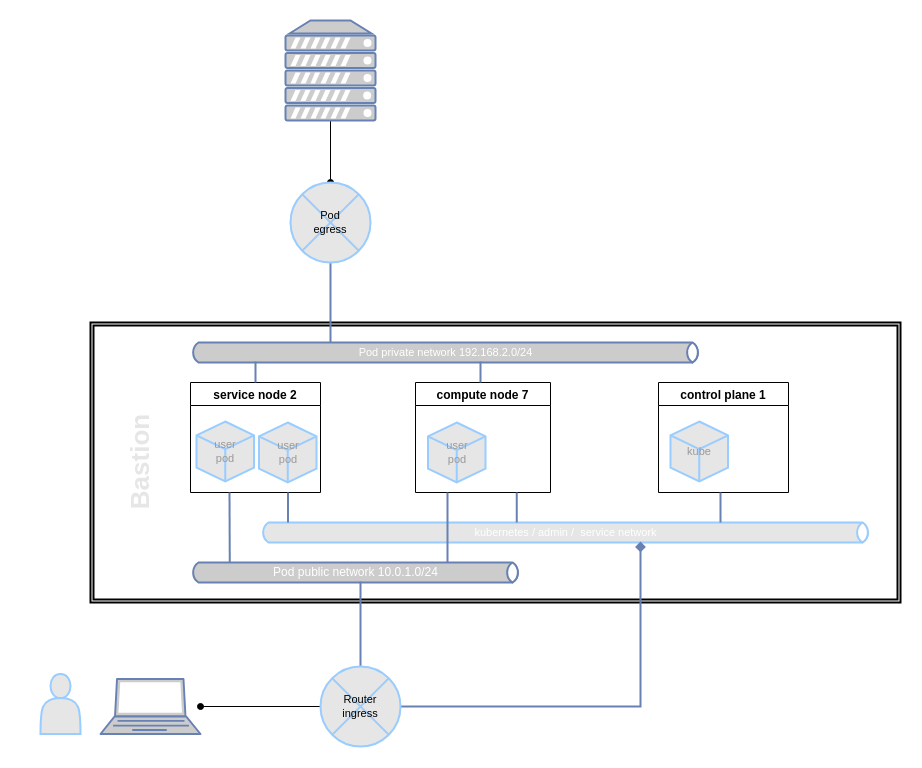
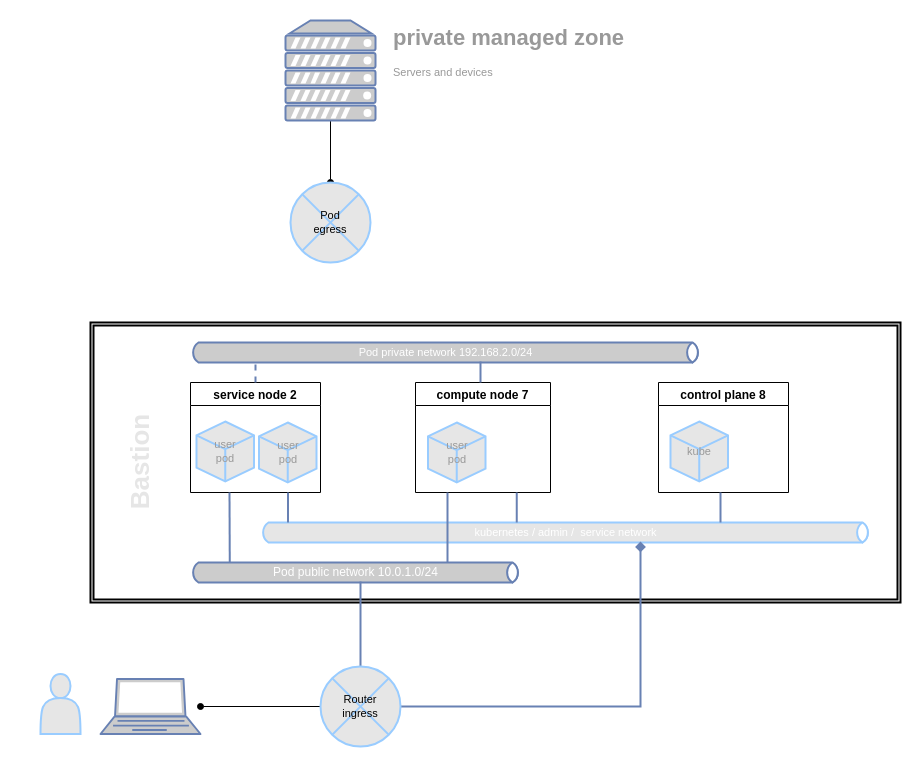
node "private managed zoneServers and devices": added
edge "Pod egress" -- "Pod private network 192.168.2.0/24": removed
edge "Pod private network 192.168.2.0/24" -- "service node 2": style solid -> dashed
node "control plane 1": label "control plane 1" -> "control plane 8"
